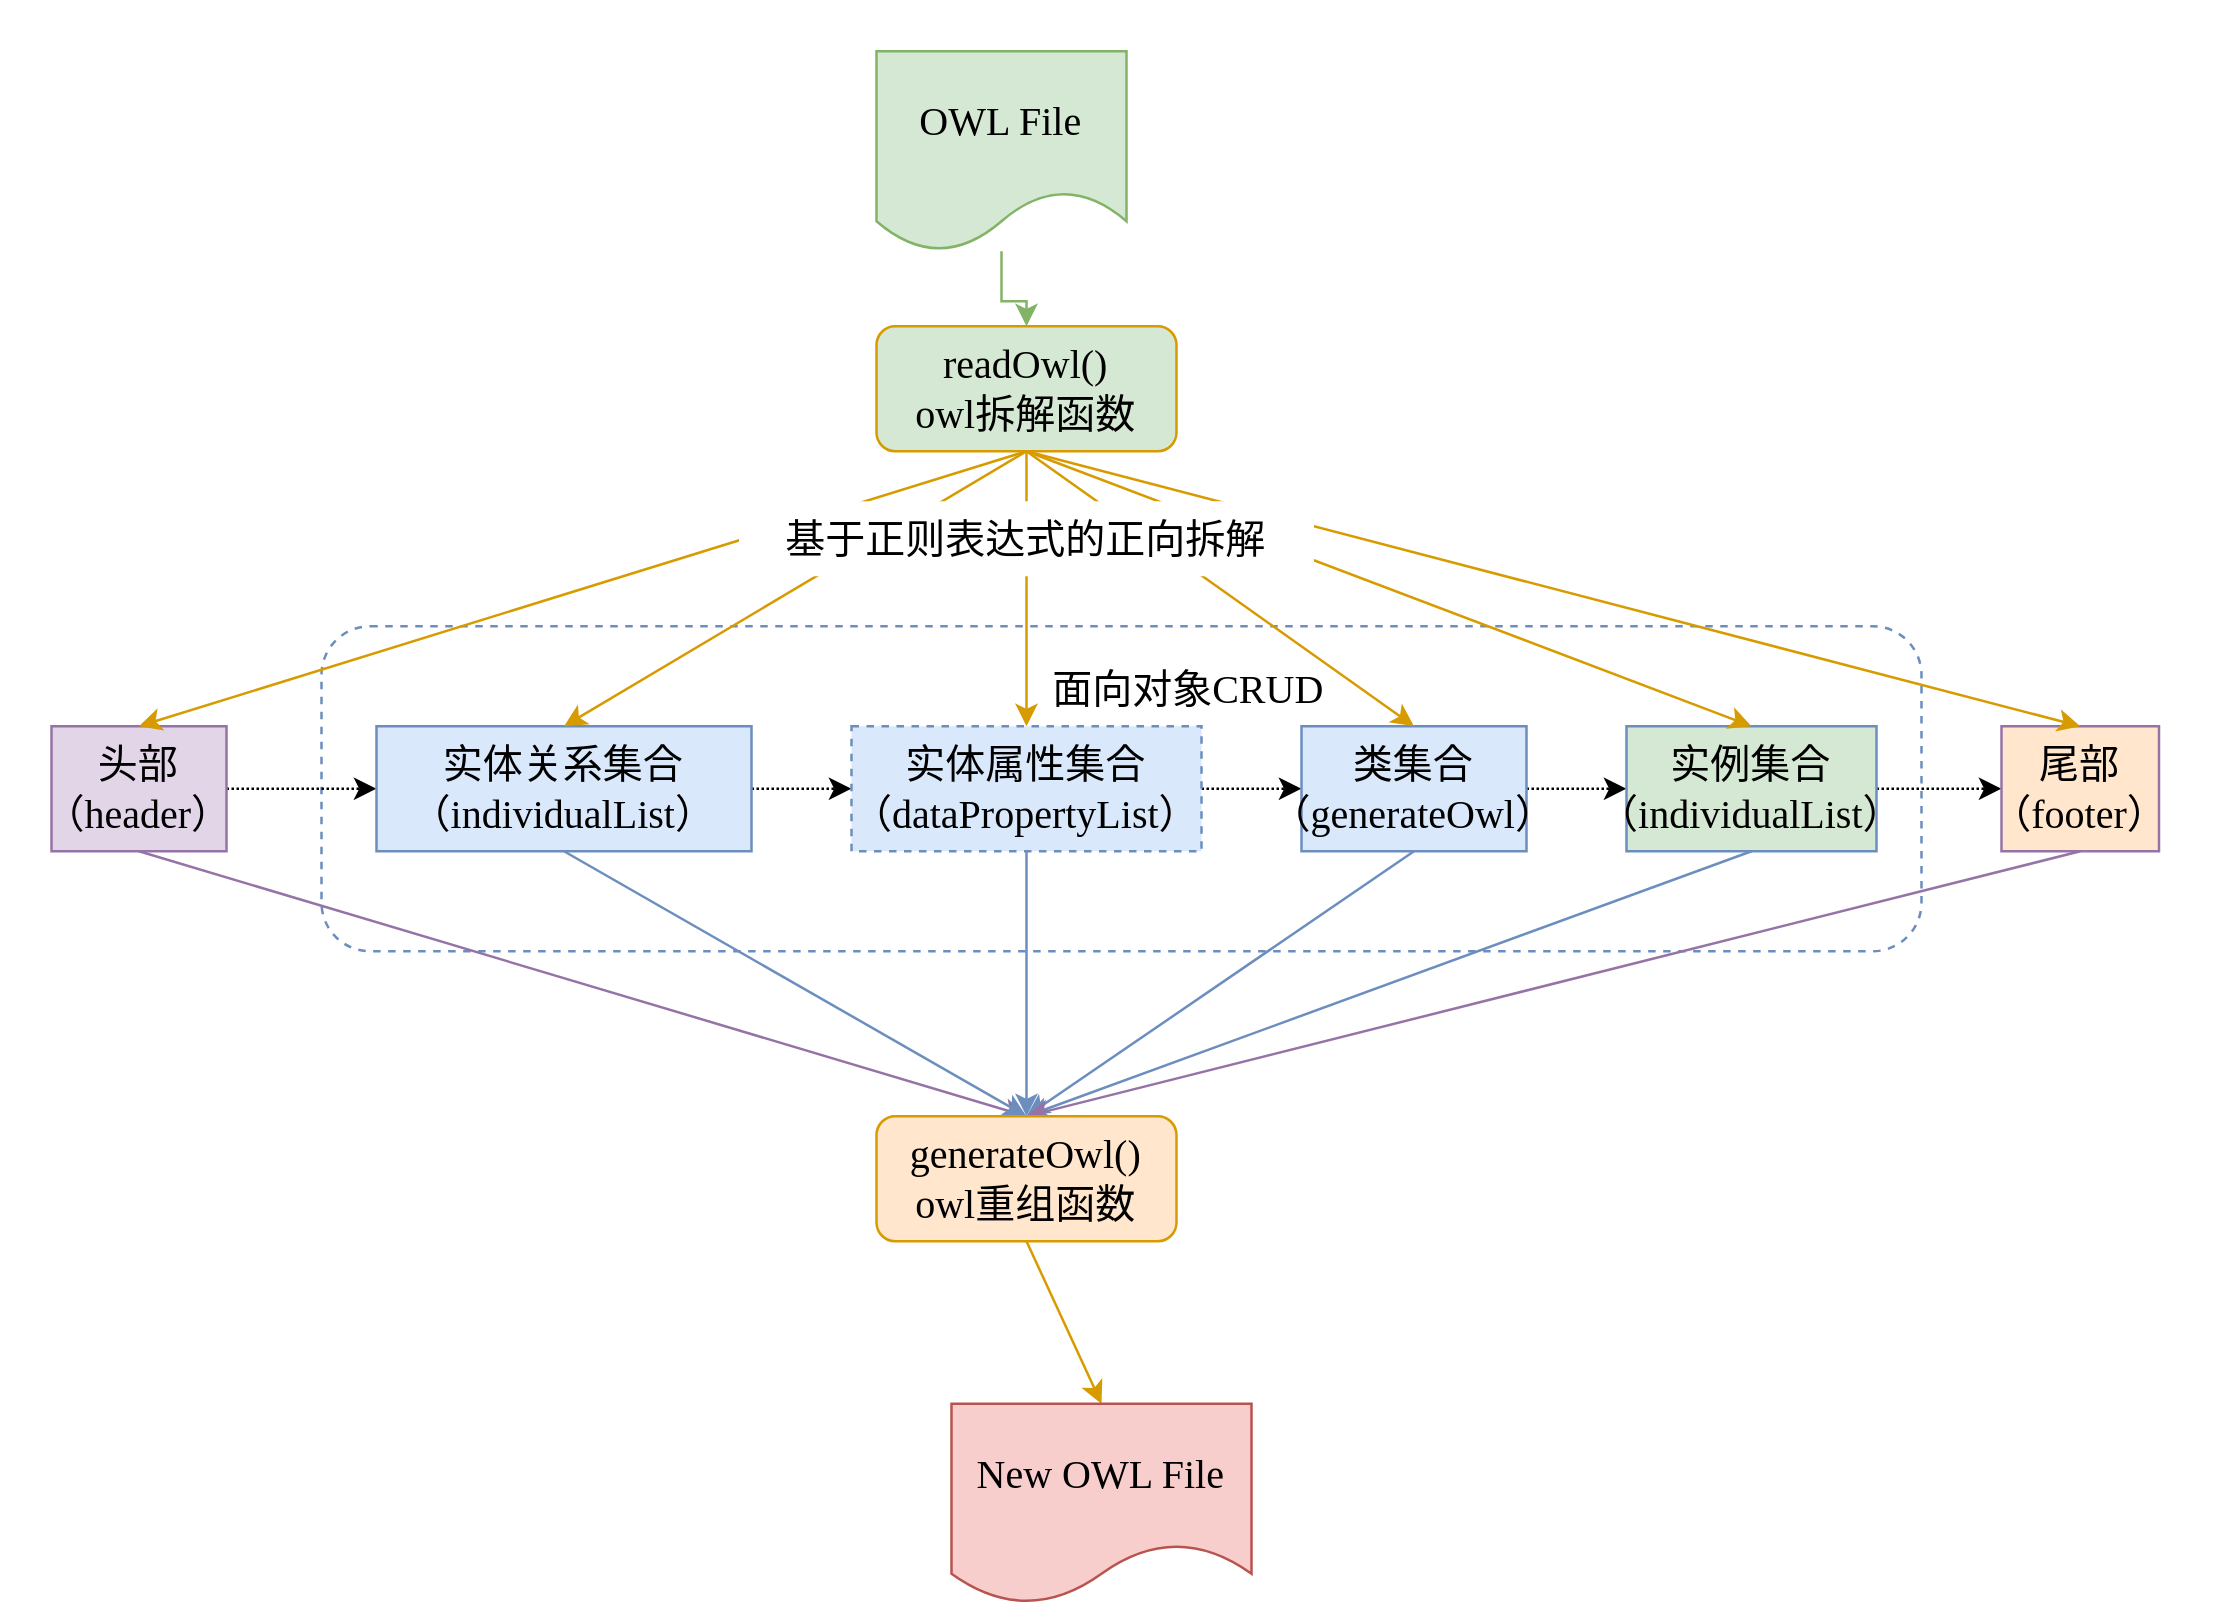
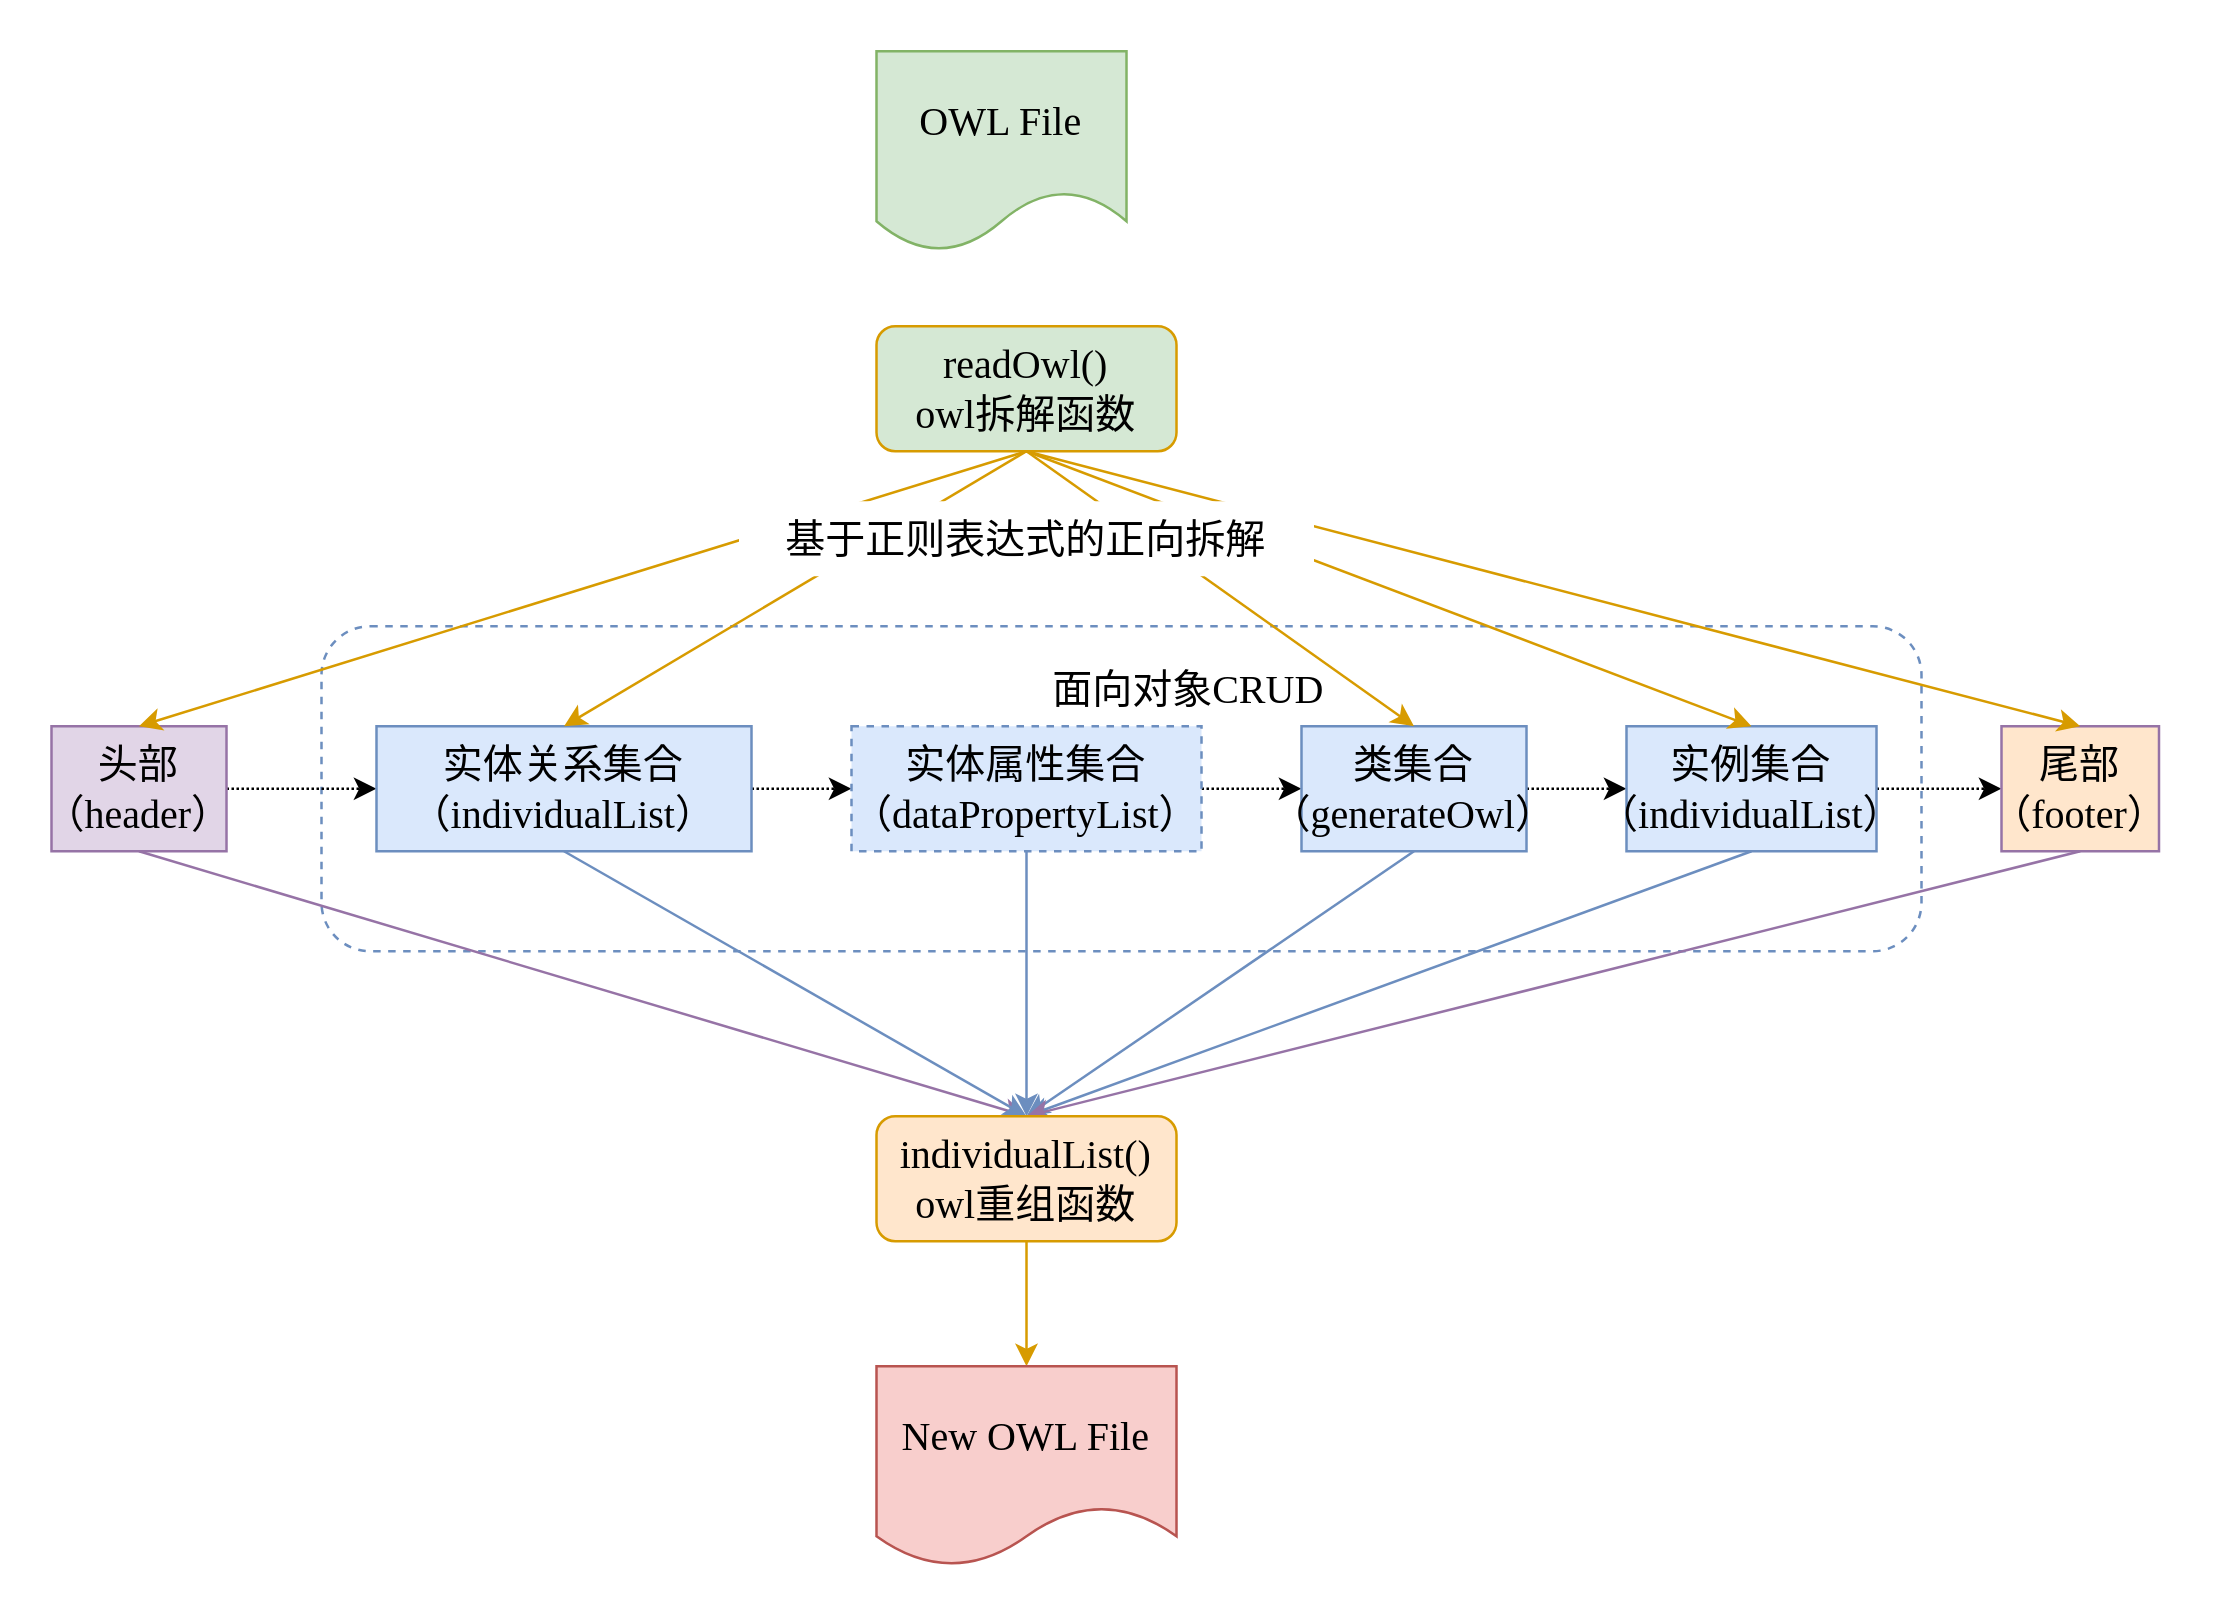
edge "OWL File" -> "readOwl()owl拆解函数": removed
edge "readOwl()owl拆解函数" -> "实体属性集合（dataPropertyList）": removed
node "实例集合（individualList）": fillcolor #d5e8d4 -> #dae8fc
node "generateOwl()owl重组函数": label "generateOwl()owl重组函数" -> "individualList()owl重组函数"
node "New OWL File": moved (1101, 1504) -> (1026, 1466)
